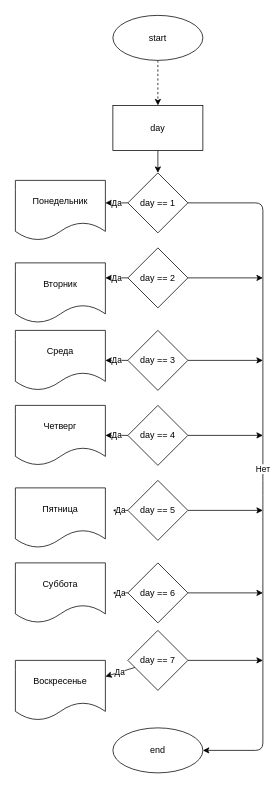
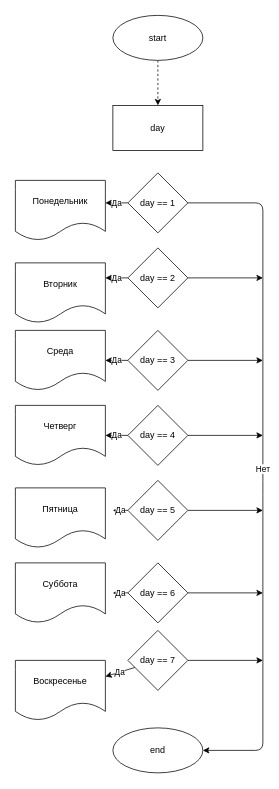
edge "day" -> "day == 1": removed
